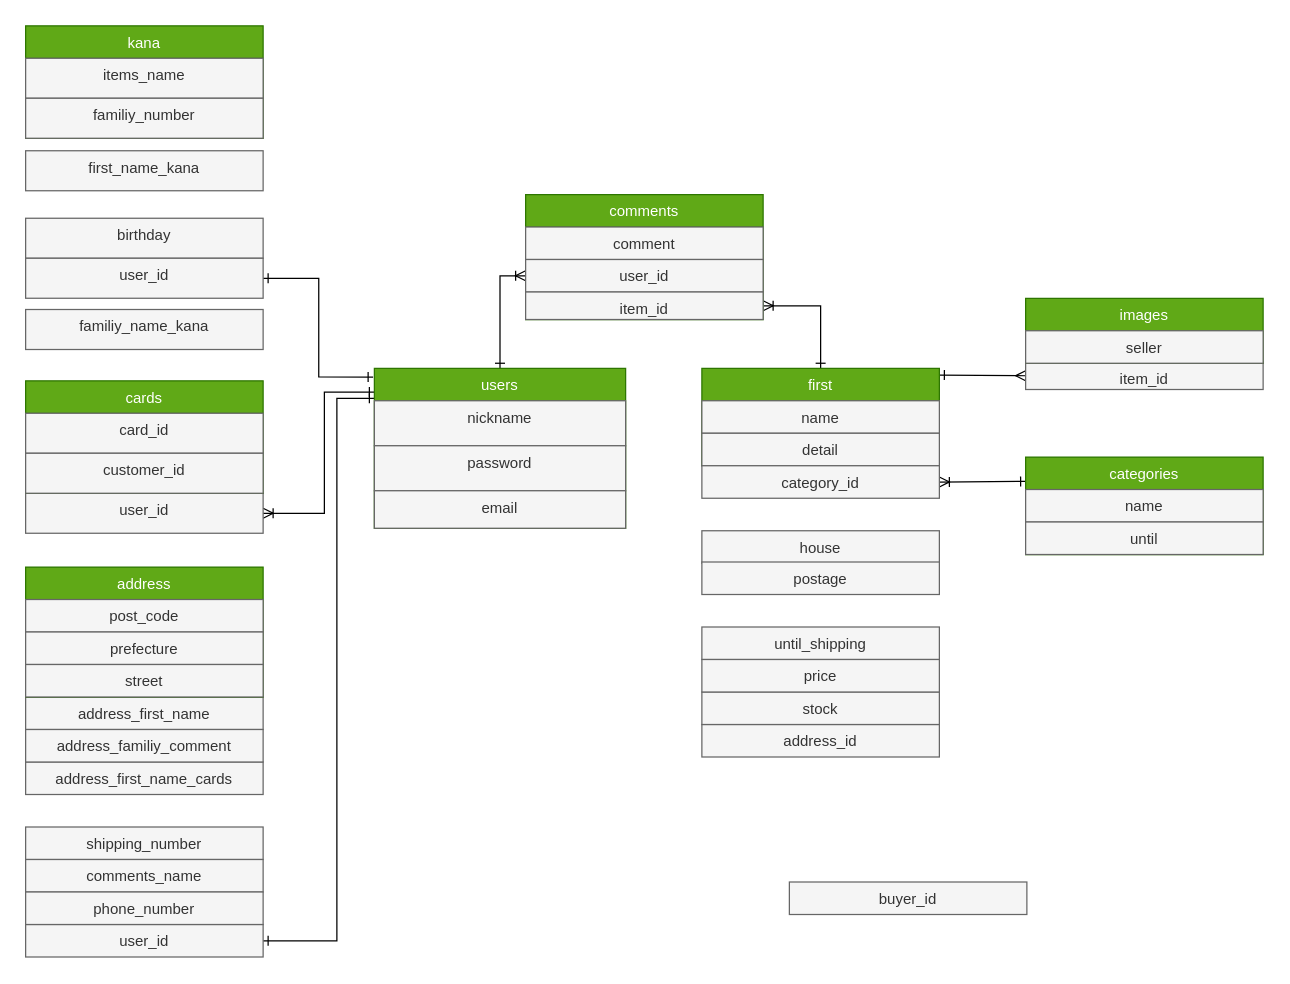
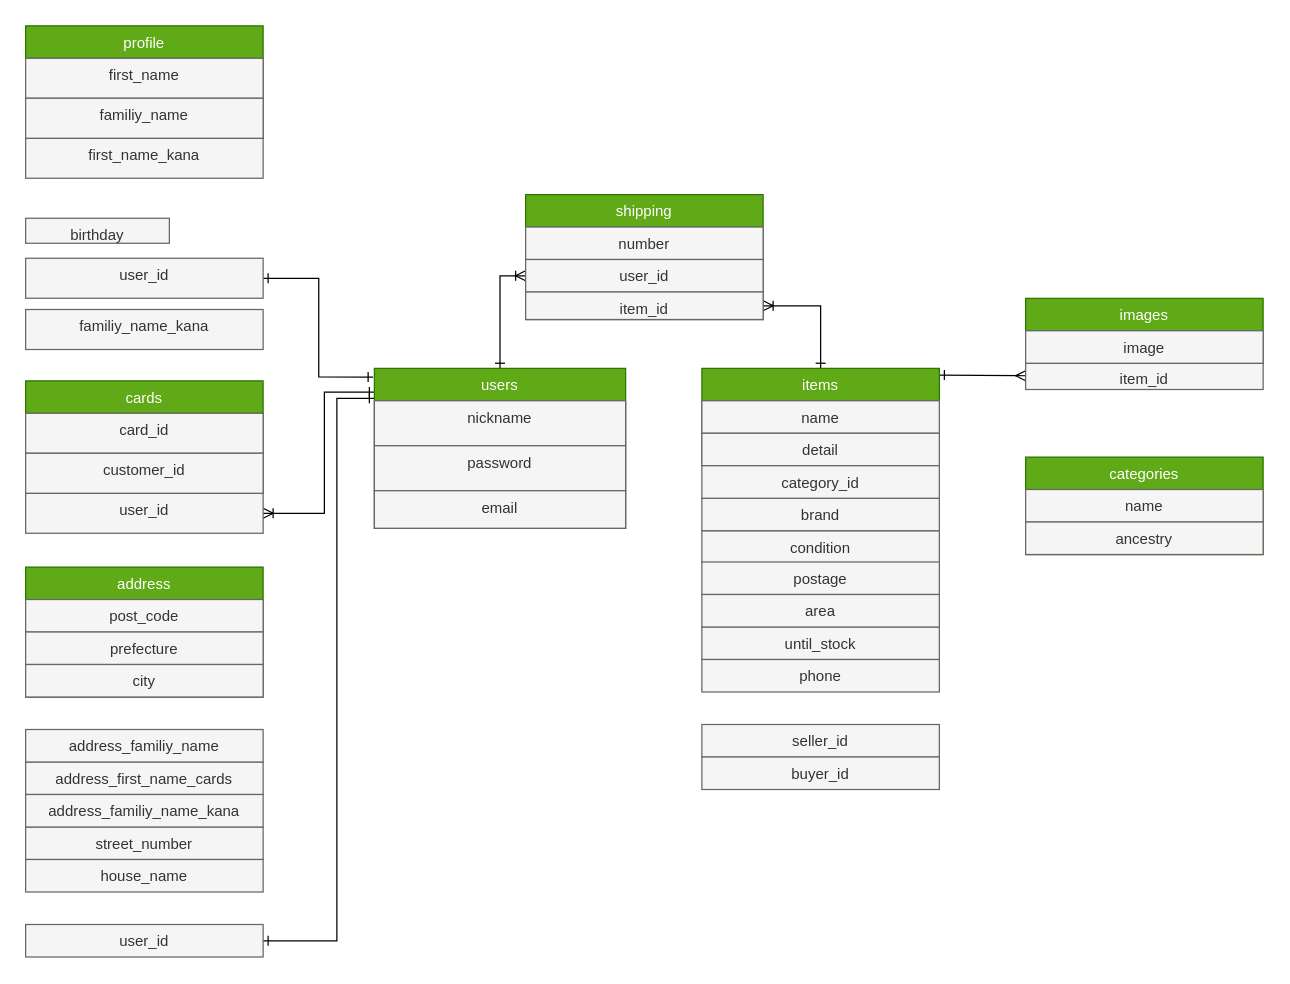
node "kana": label "kana" -> "profile"
node "items_name": label "items_name" -> "first_name"
node "familiy_number": label "familiy_number" -> "familiy_name"
node "first_name_kana": moved (144, 171) -> (144, 158)
node "comments": label "comments" -> "shipping"
node "birthday": size 238x40 -> 144x25
node "comment": label "comment" -> "number"
node "seller": label "seller" -> "image"
node "first": label "first" -> "items"
edge "category_id" -- "categories": removed
node "brand": added
node "until": label "until" -> "ancestry"
node "house": label "house" -> "condition"
node "area": added
node "until_shipping": label "until_shipping" -> "until_stock"
node "price": label "price" -> "phone"
node "street": label "street" -> "city"
node "stock": removed
node "address_first_name": removed
node "address_id": label "address_id" -> "seller_id"
node "address_familiy_comment": label "address_familiy_comment" -> "address_familiy_name"
node "address_familiy_name_kana": added
node "shipping_number": label "shipping_number" -> "street_number"
node "comments_name": label "comments_name" -> "house_name"
node "buyer_id": moved (908, 898) -> (821, 773)
node "phone_number": removed
